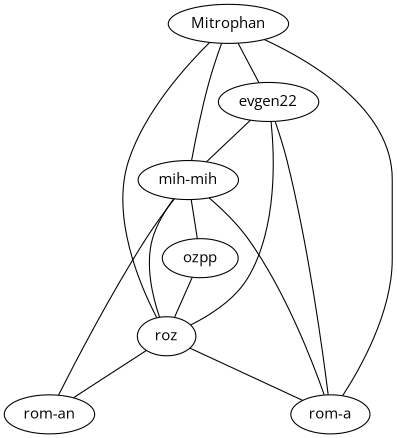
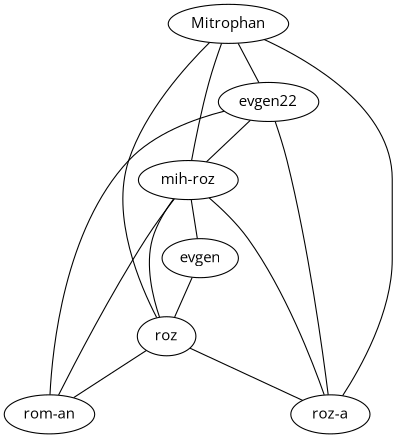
node "mih-mih": label "mih-mih" -> "mih-roz"
edge "evgen22" -- "roz": now "evgen22" -- "rom-an"
node "ozpp": label "ozpp" -> "evgen"
node "rom-a": label "rom-a" -> "roz-a"
